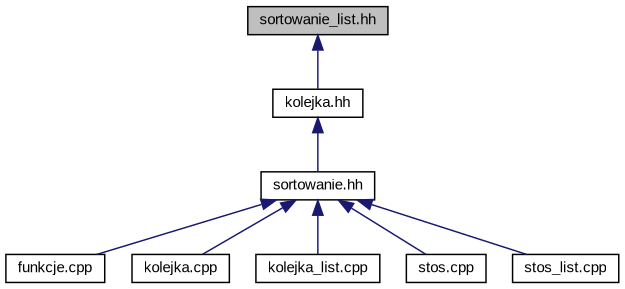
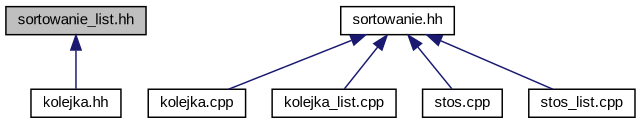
edge "sortowanie.hh" -> "kolejka.hh": removed
node "funkcje.cpp": removed
